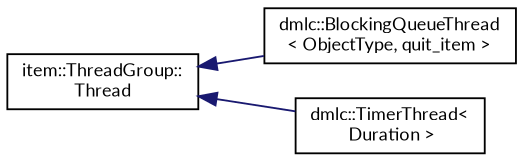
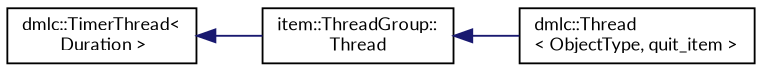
node "dmlc::BlockingQueueThread < ObjectType, quit_item >": label "dmlc::BlockingQueueThread < ObjectType, quit_item >" -> "dmlc::Thread < ObjectType, quit_item >"
edge "dmlc::TimerThread< Duration >" -> "item::ThreadGroup:: Thread": reversed
